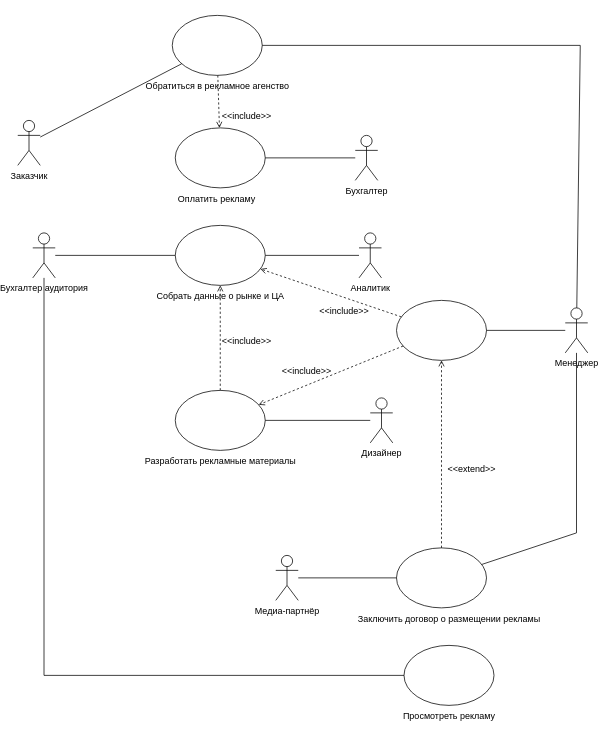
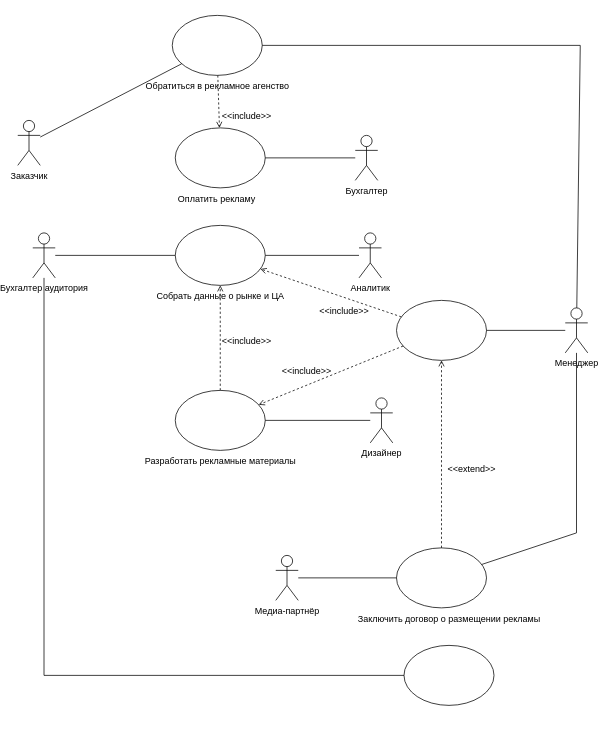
node "Просмотреть рекламу": removed
